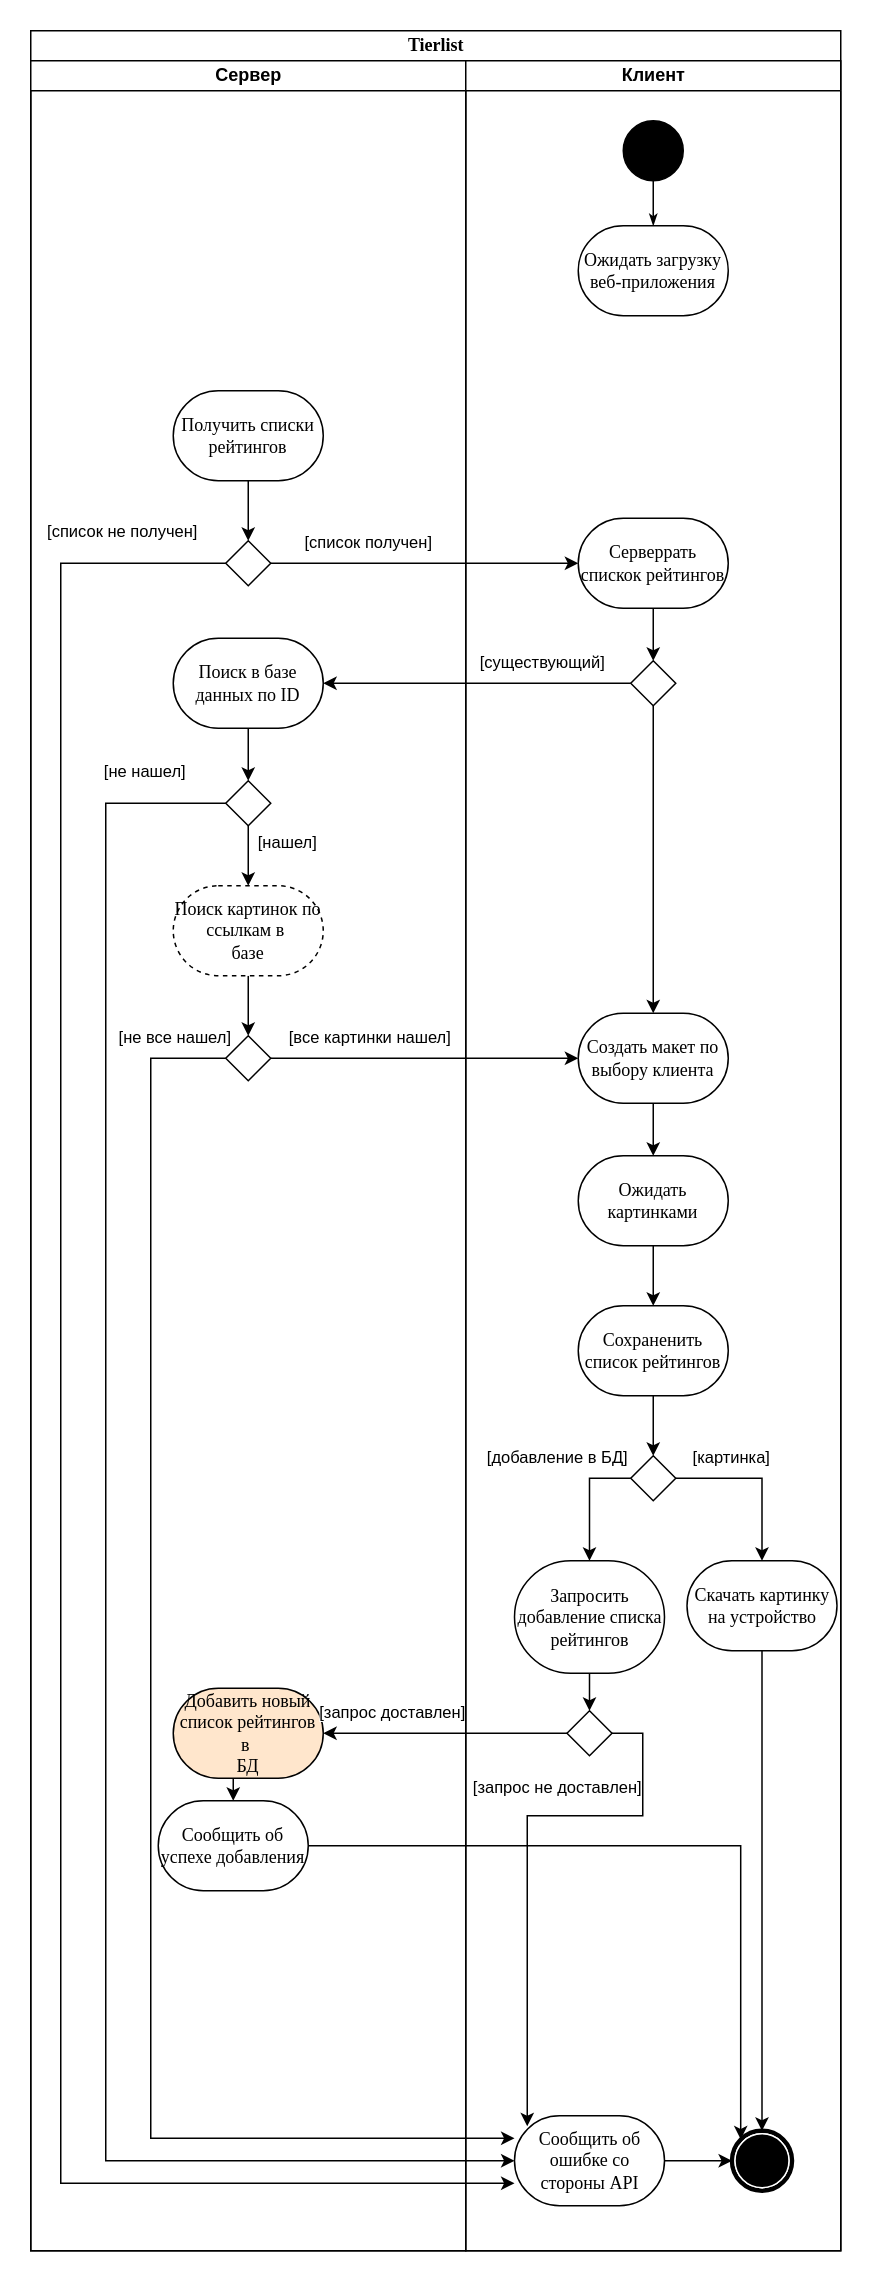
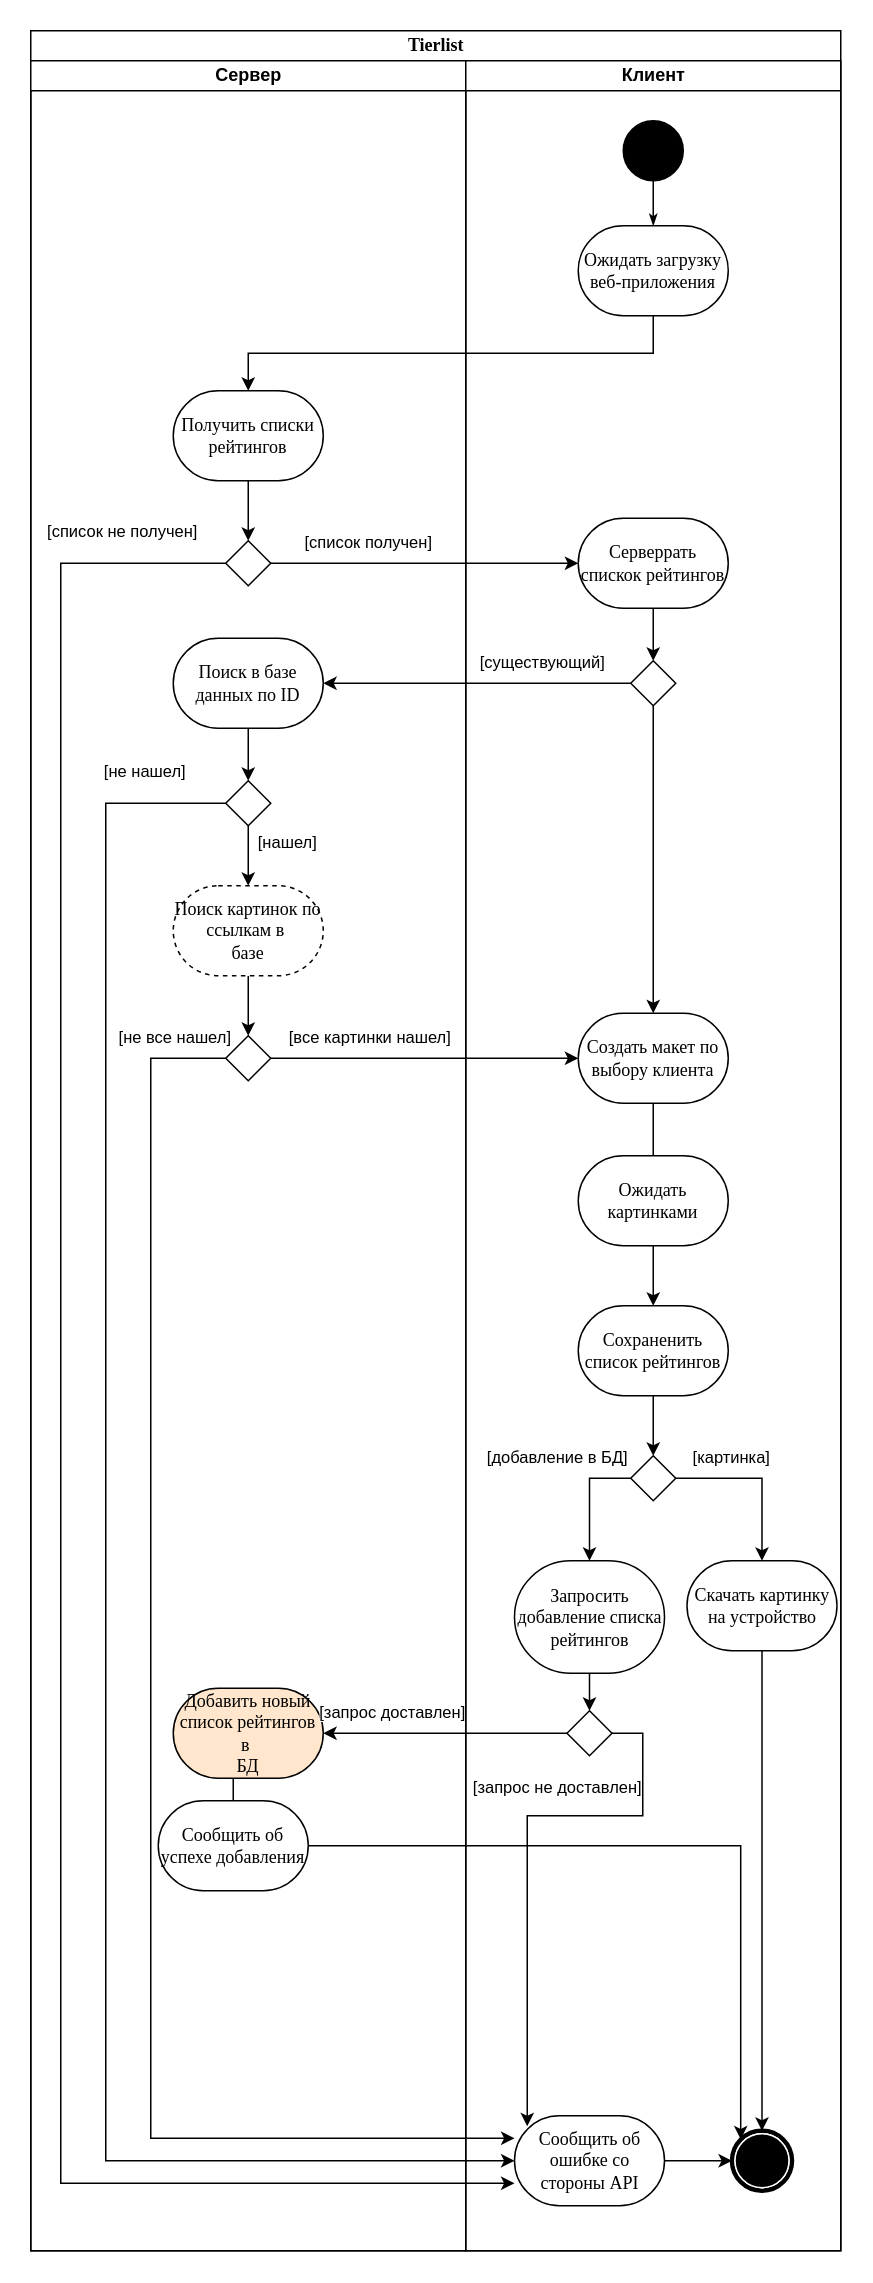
edge "Ожидать загрузку веб-приложения" -> "Получить списки рейтингов": added
edge "Создать макет по выбору клиента" -> "Ожидать картинками": arrowhead classic -> none
edge "Добавить новый список рейтингов в БД" -> "Сообщить об успехе добавления": arrowhead classic -> none
